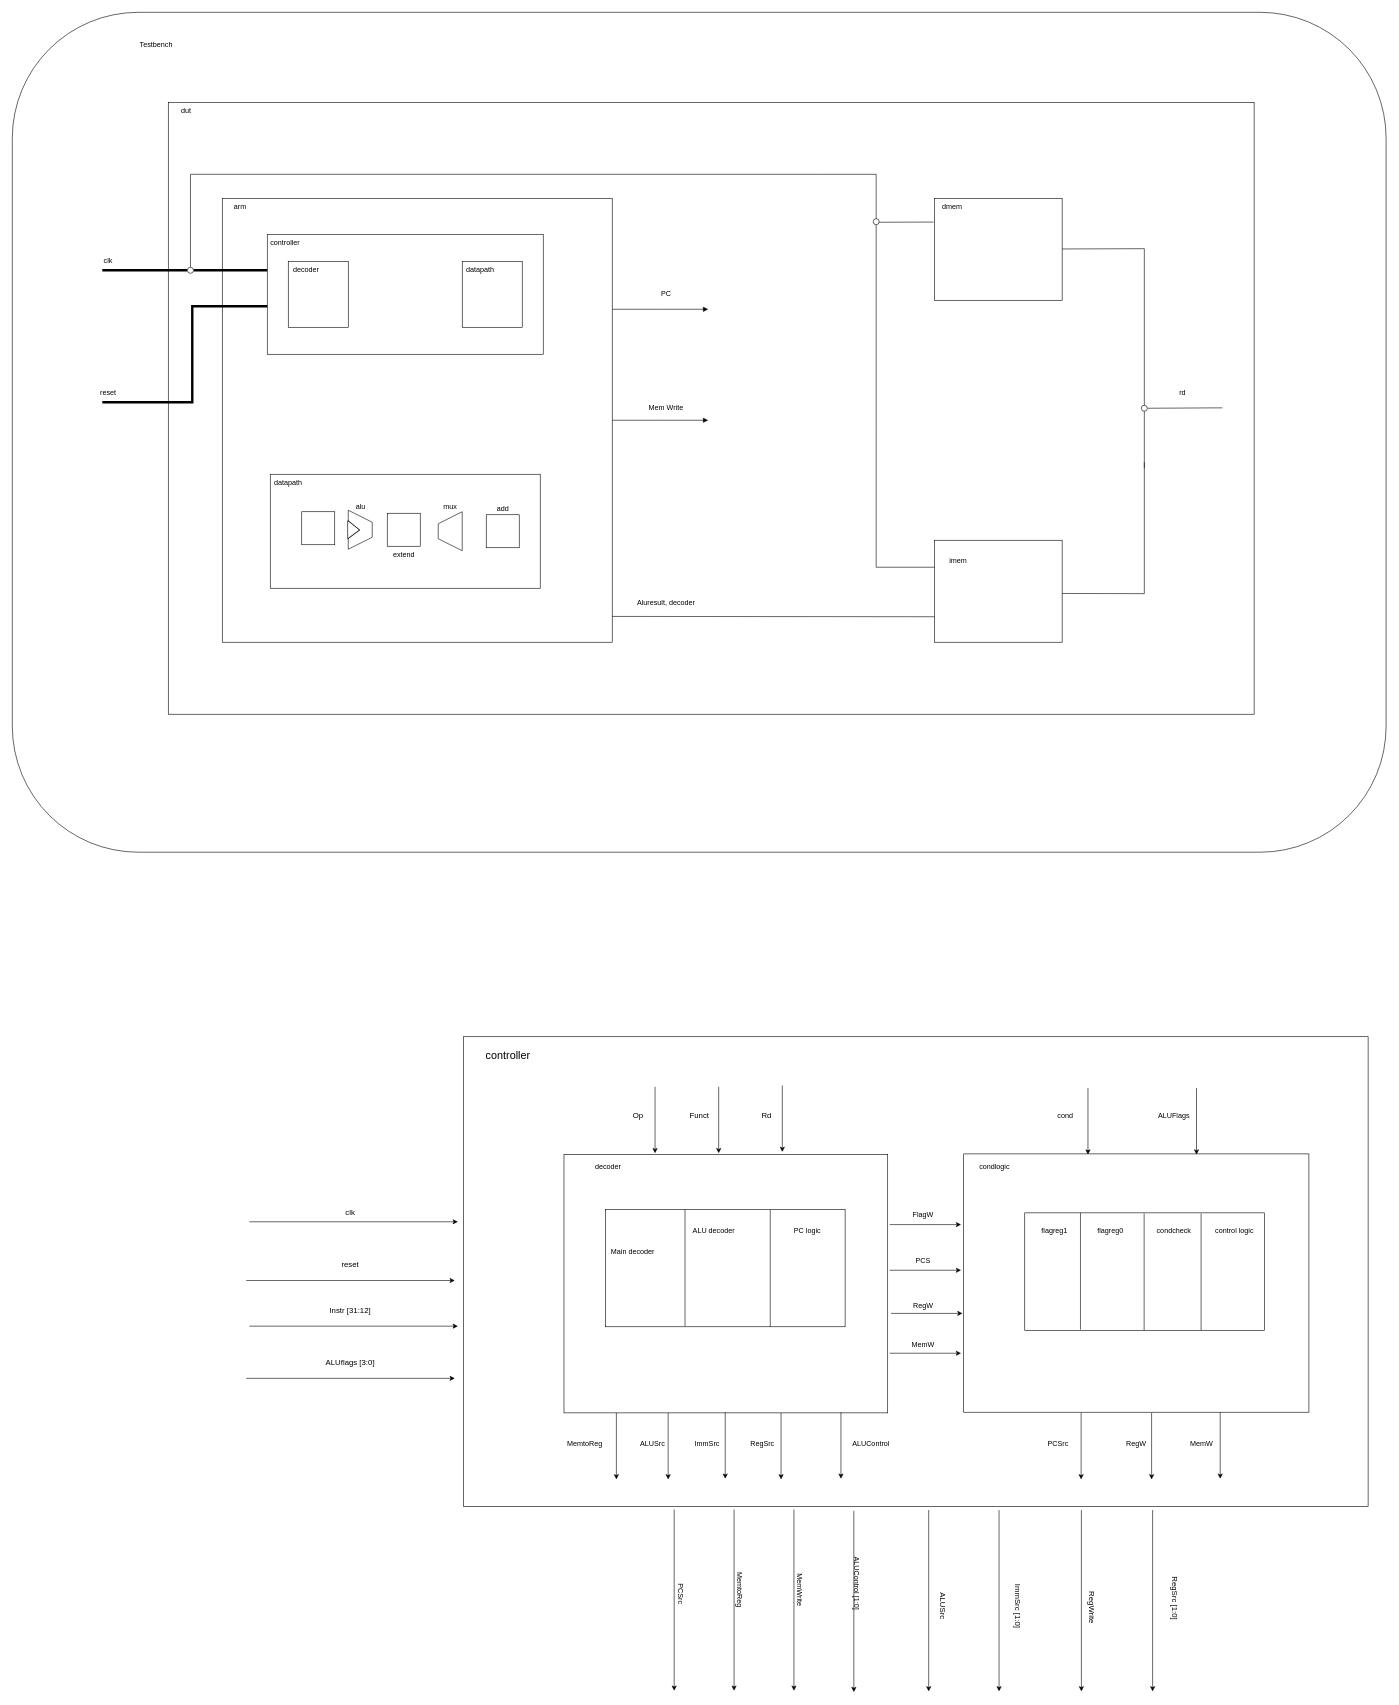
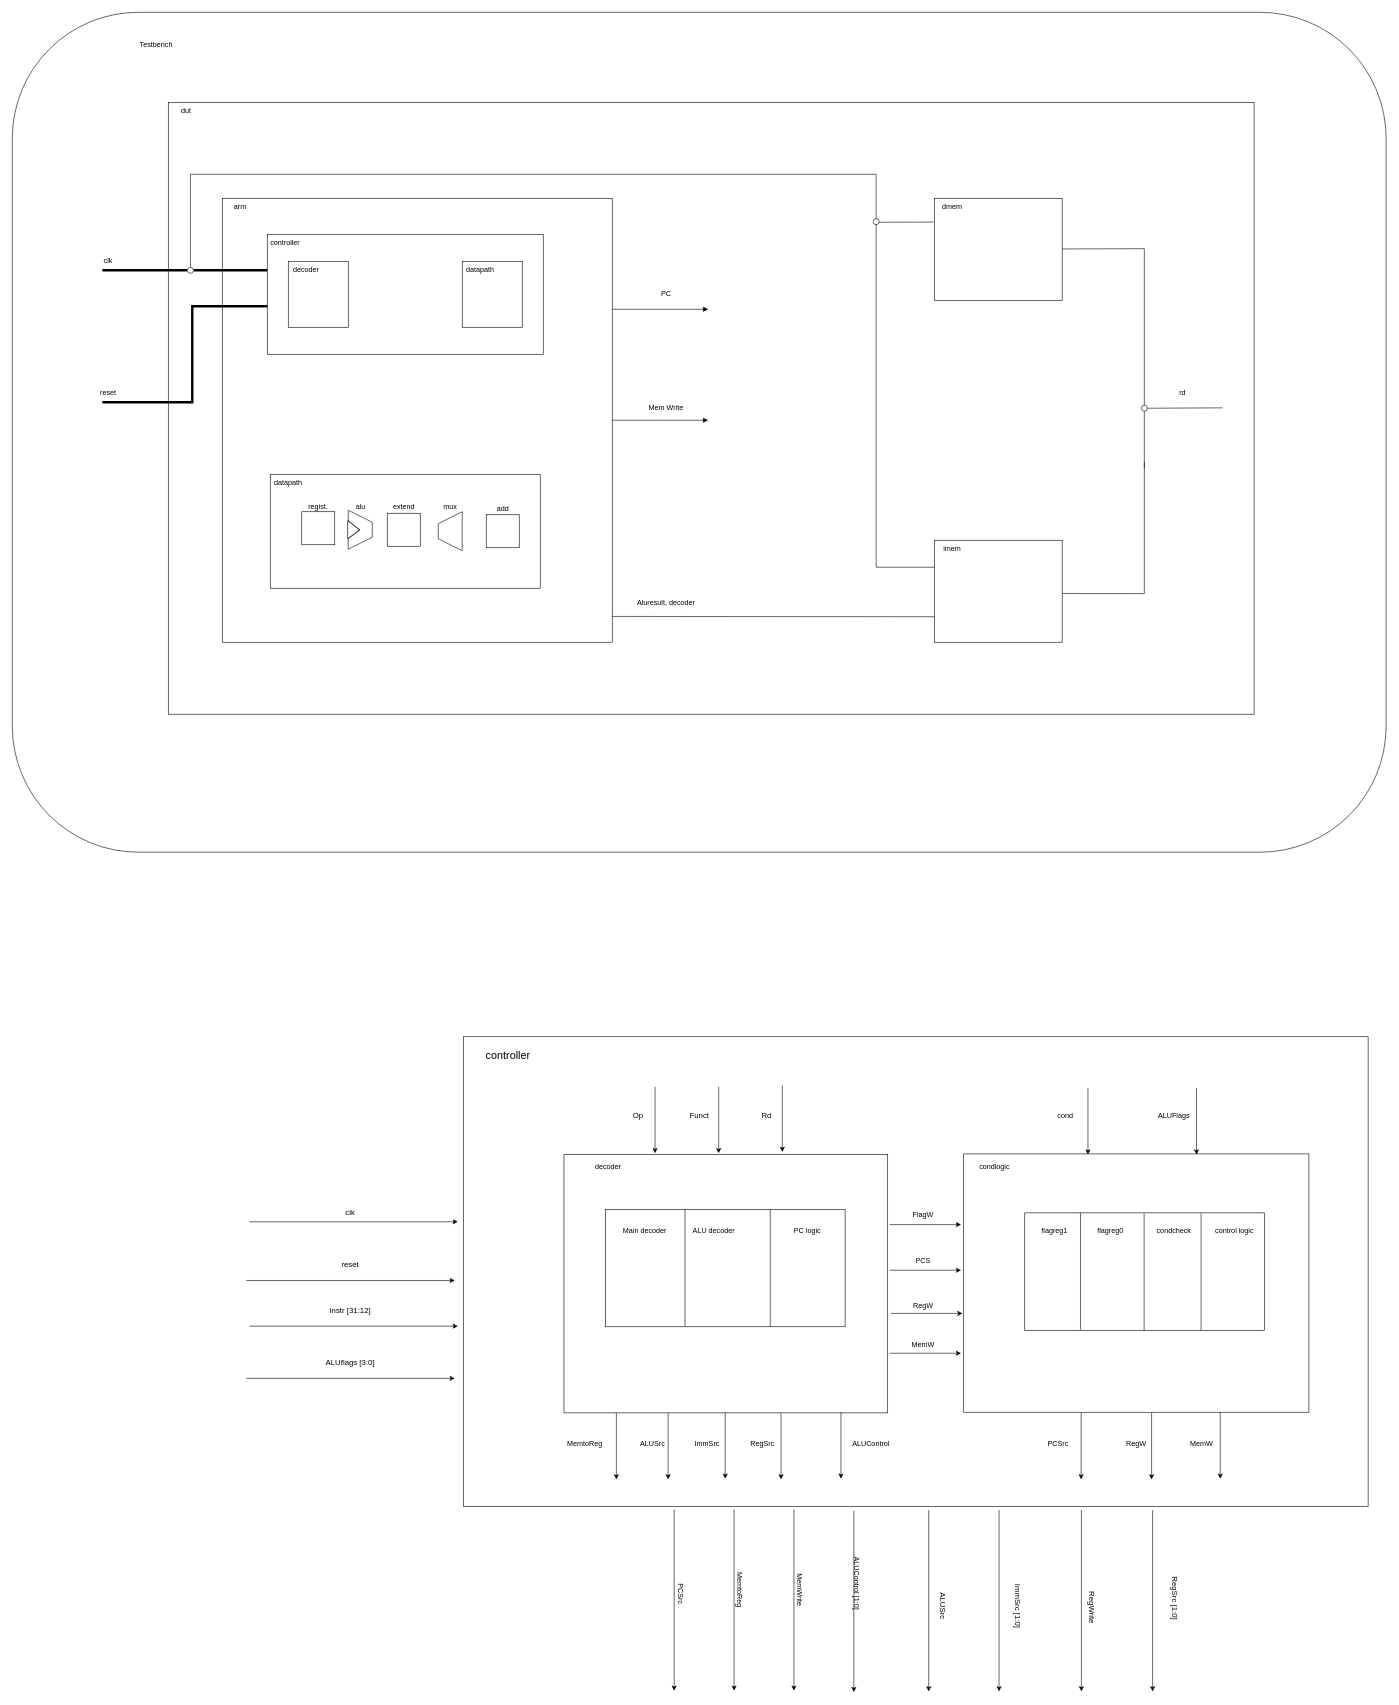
node "regist.": added
node "extend": moved (404, 555) -> (404, 507)
node "imem": moved (959, 561) -> (953, 549)
node "Main decoder": moved (633, 1253) -> (645, 1232)
